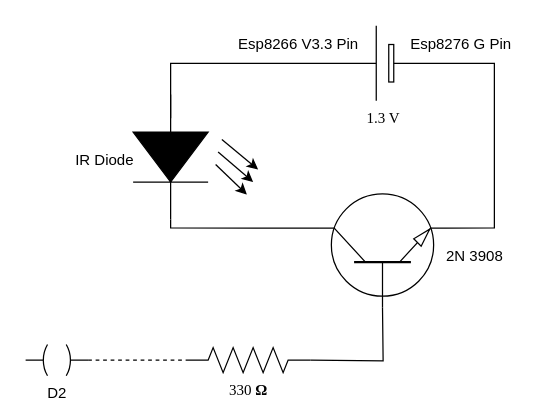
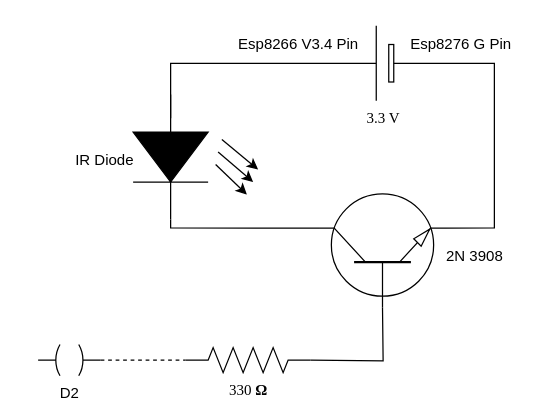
node "Esp8266 V3.3 Pin": label "Esp8266 V3.3 Pin" -> "Esp8266 V3.4 Pin"
node "1.3 V": label "1.3 V" -> "3.3 V"
node "D2": moved (57, 360) -> (69, 360)
